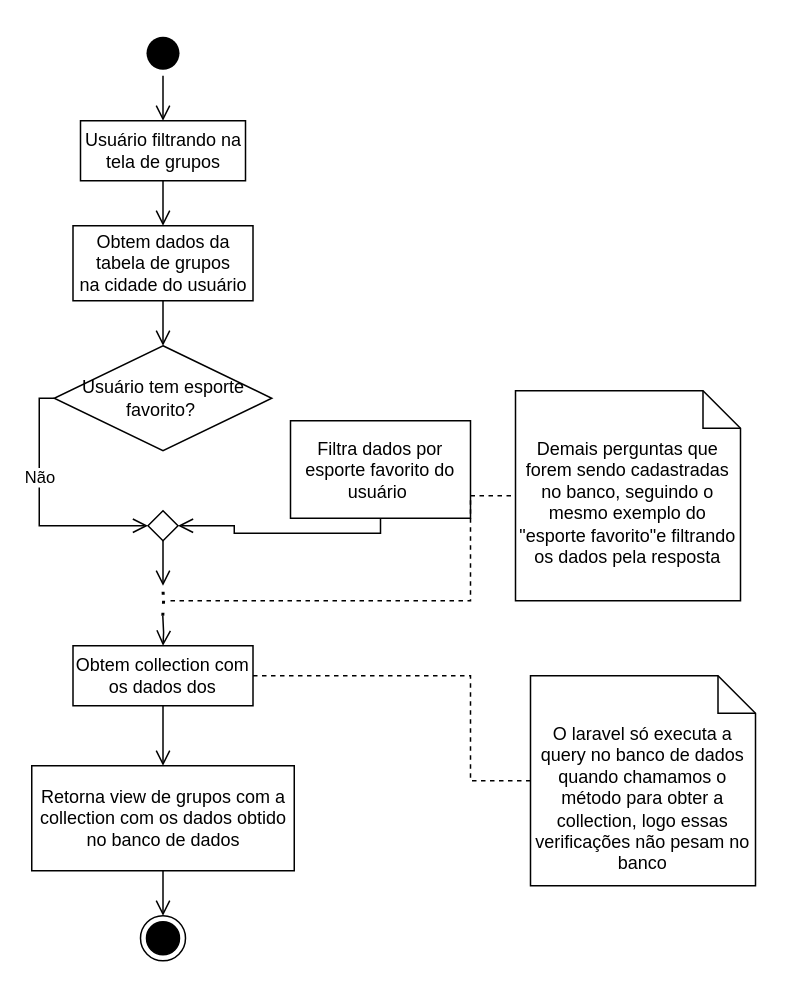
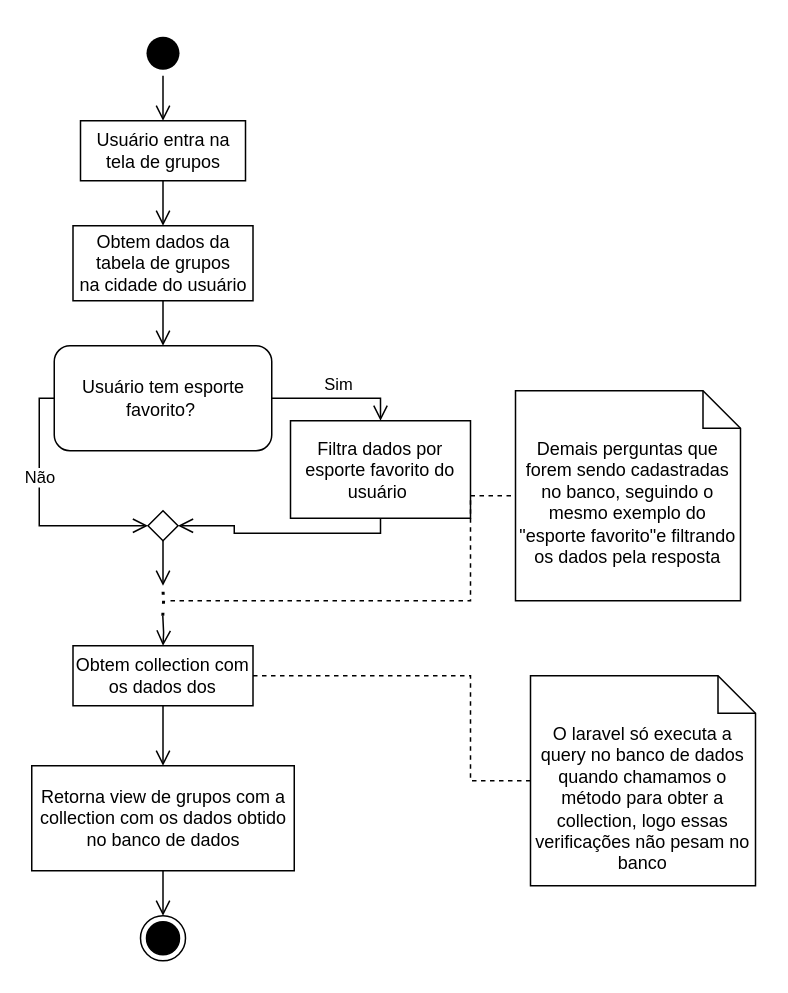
node "Usuário filtrando na tela de grupos": label "Usuário filtrando na tela de grupos" -> "Usuário entra na tela de grupos"
node "Usuário tem esporte favorito?": shape diamond -> rounded rectangle
edge "Usuário tem esporte favorito?" -> "Filtra dados por esporte favorito do usuário": added, label "Sim"
